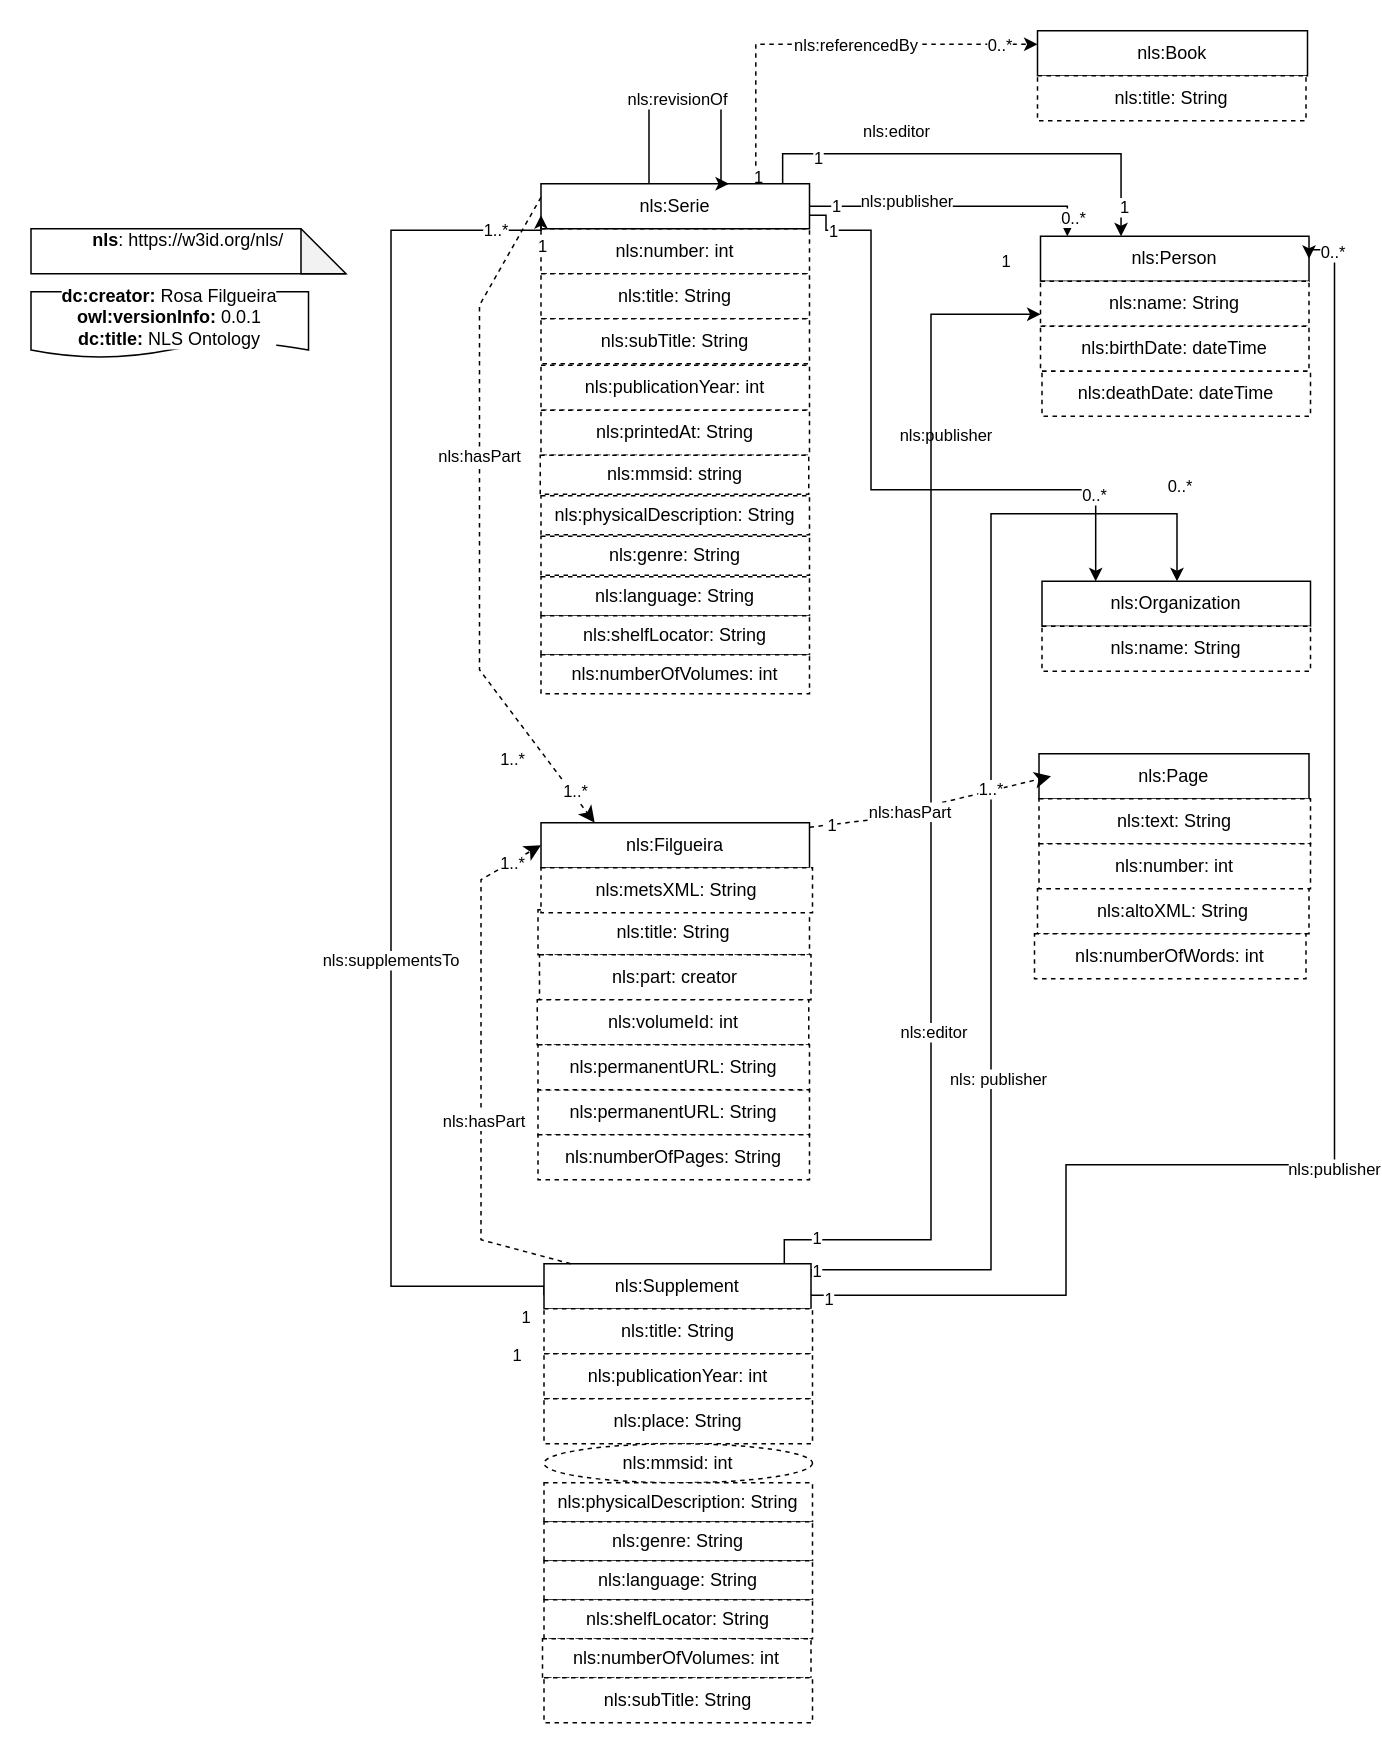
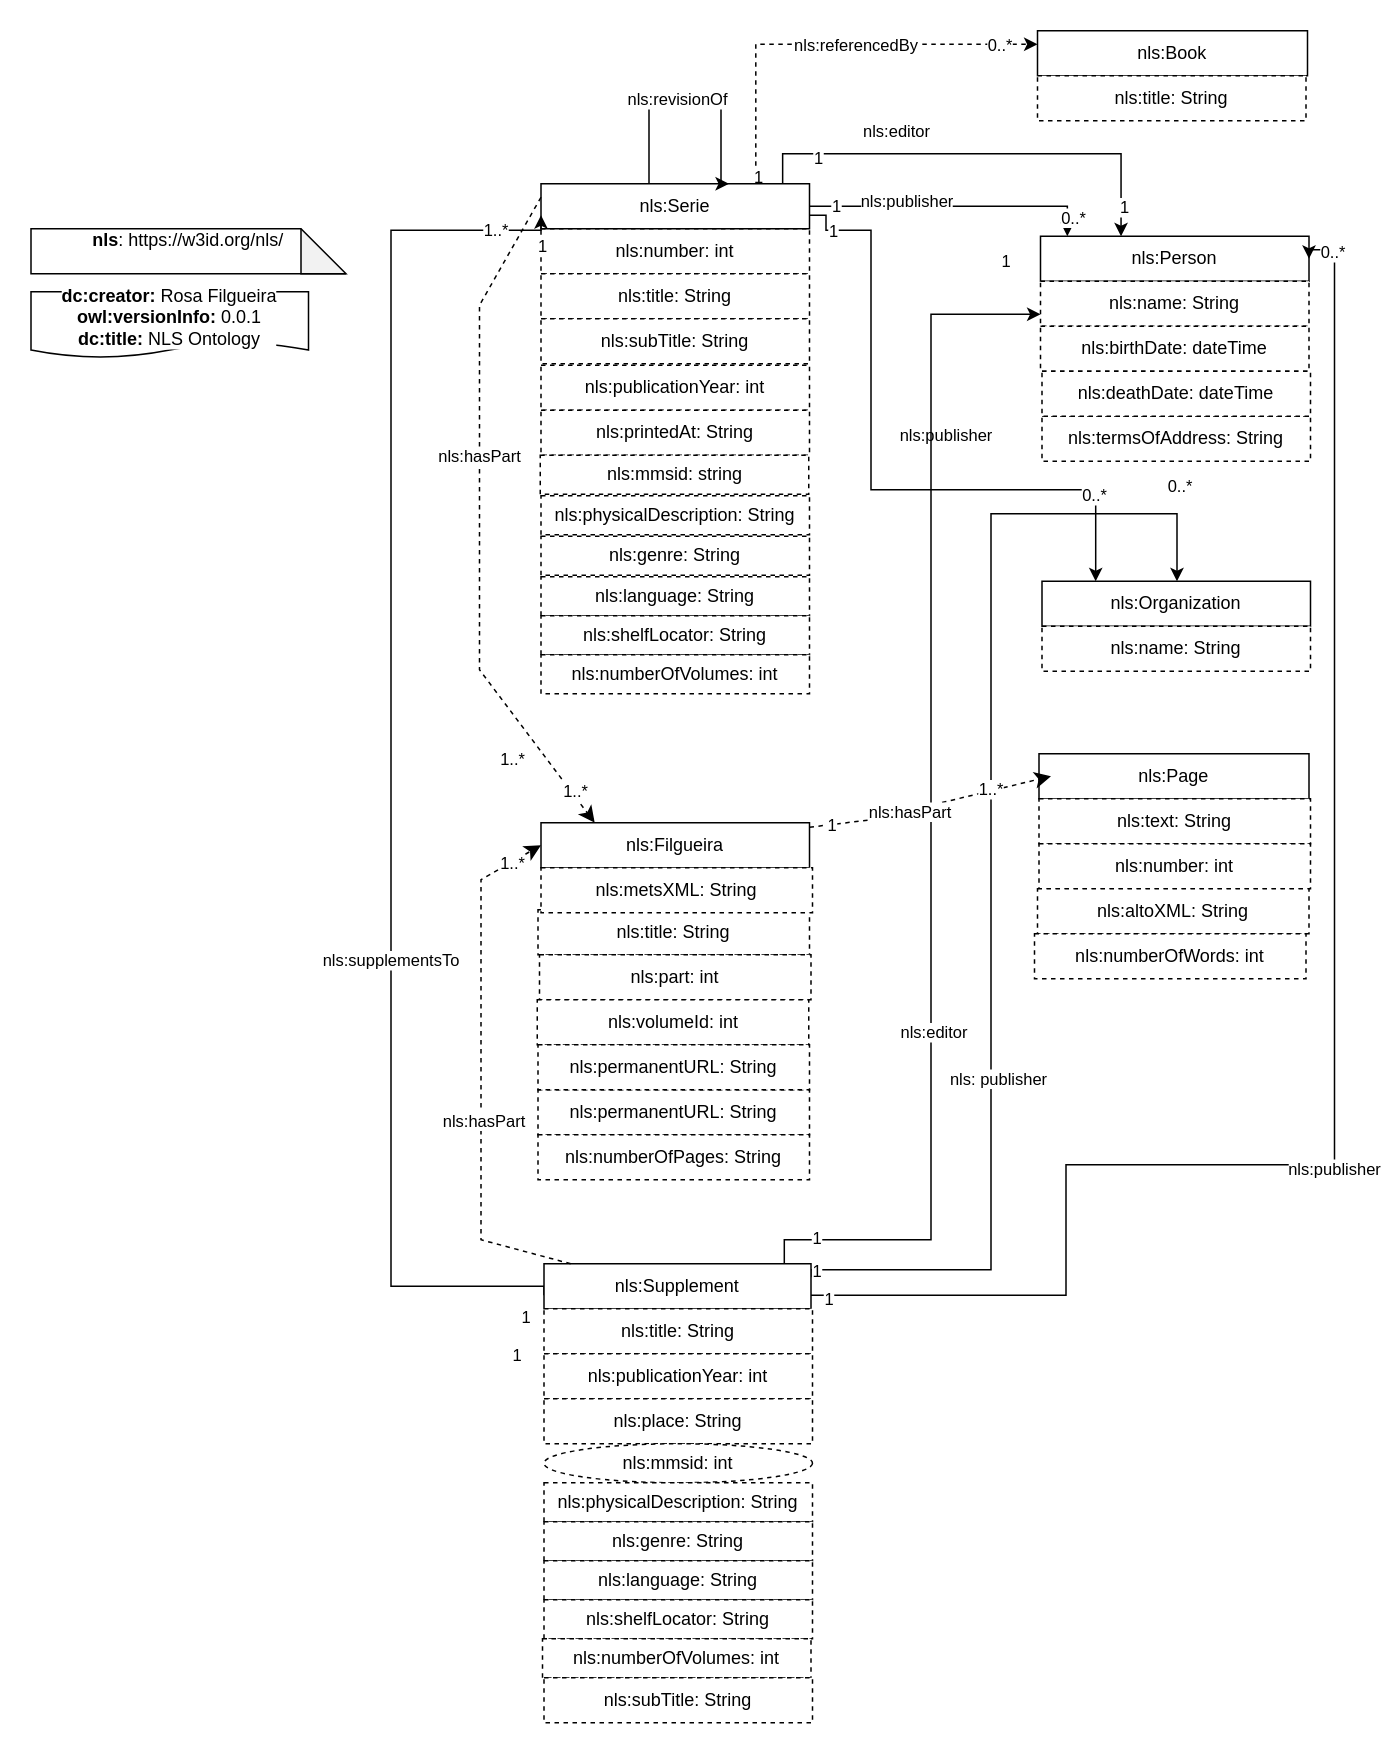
node "nls:termsOfAddress: String": added
node "nls:part: creator": label "nls:part: creator" -> "nls:part: int"
